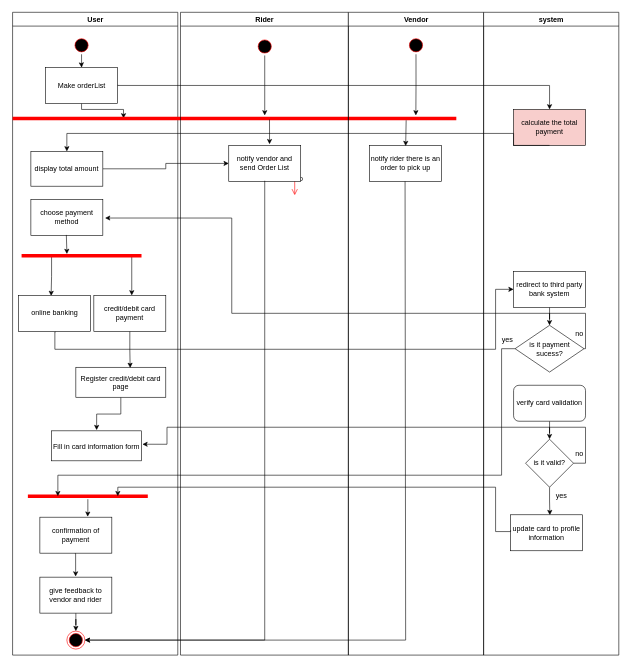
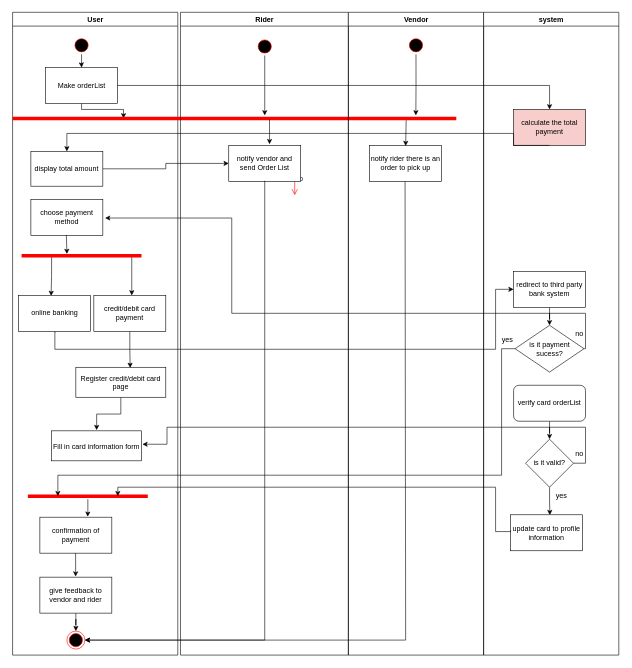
node "verify card validation": label "verify card validation" -> "verify card orderList"
